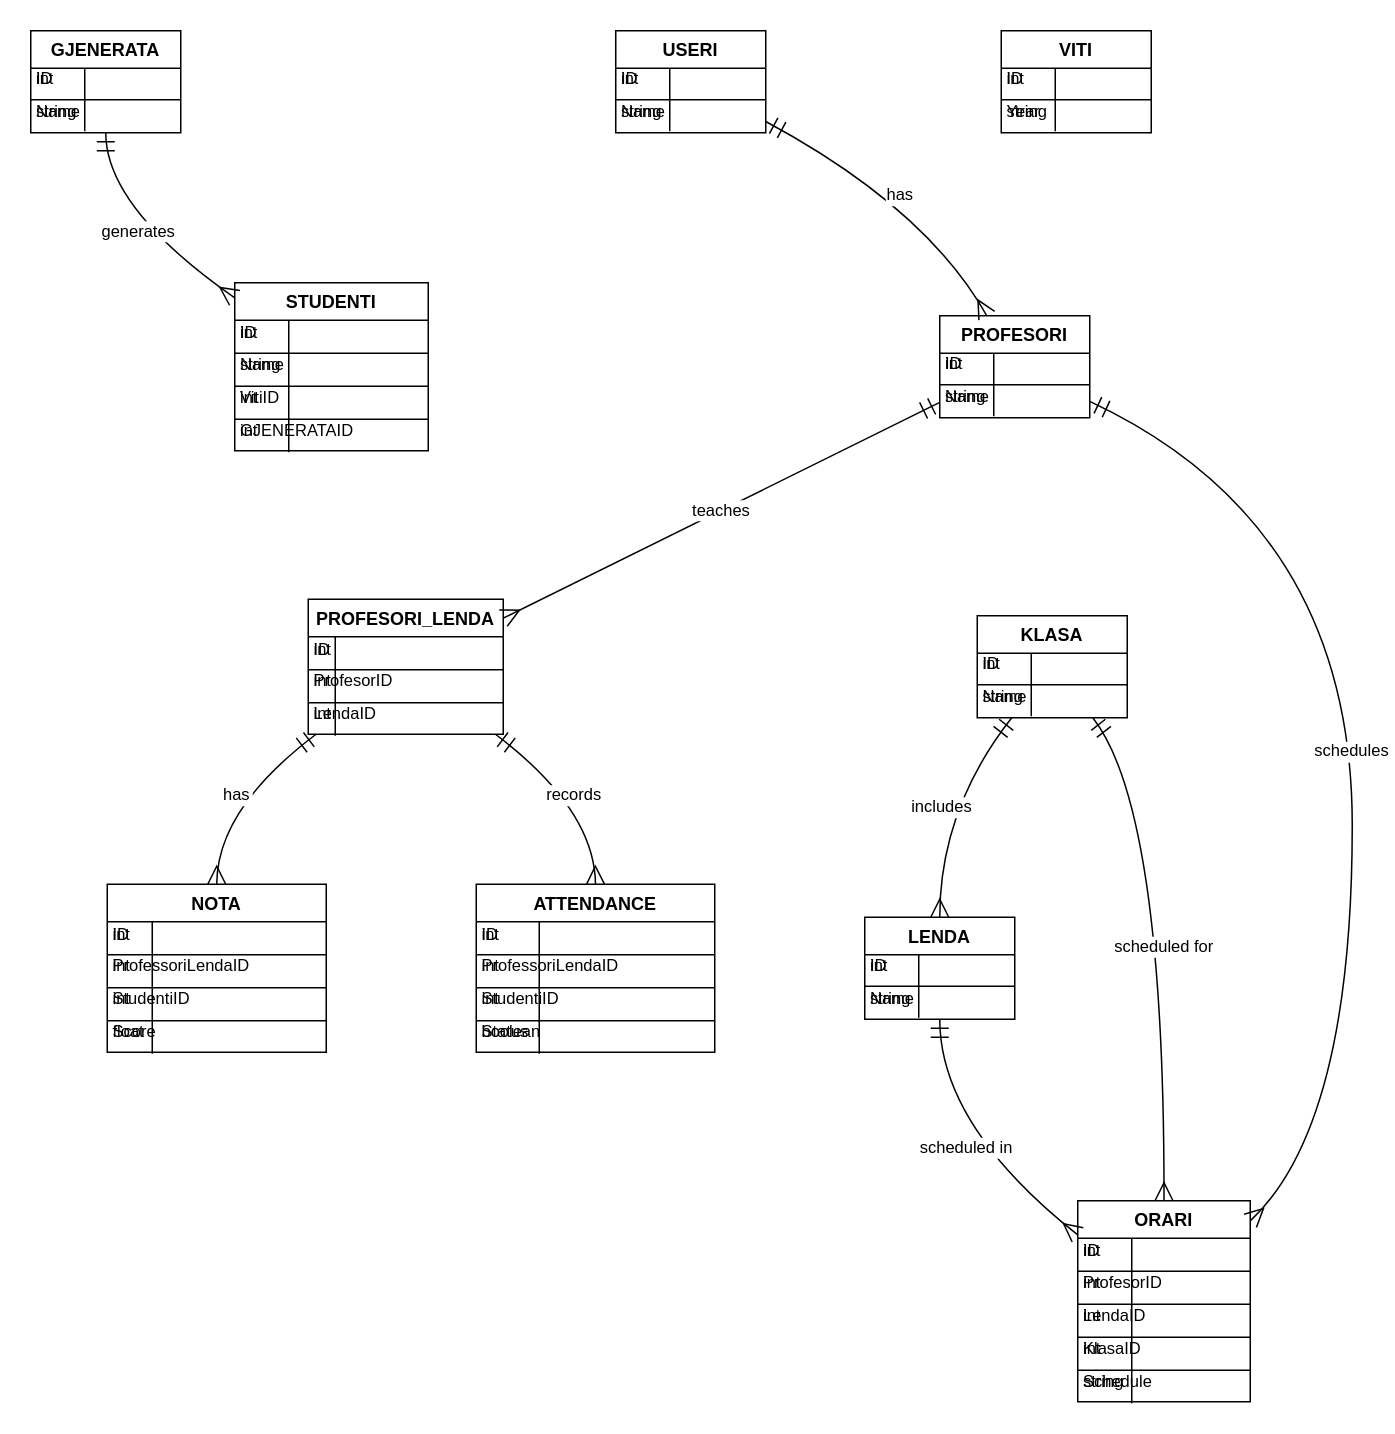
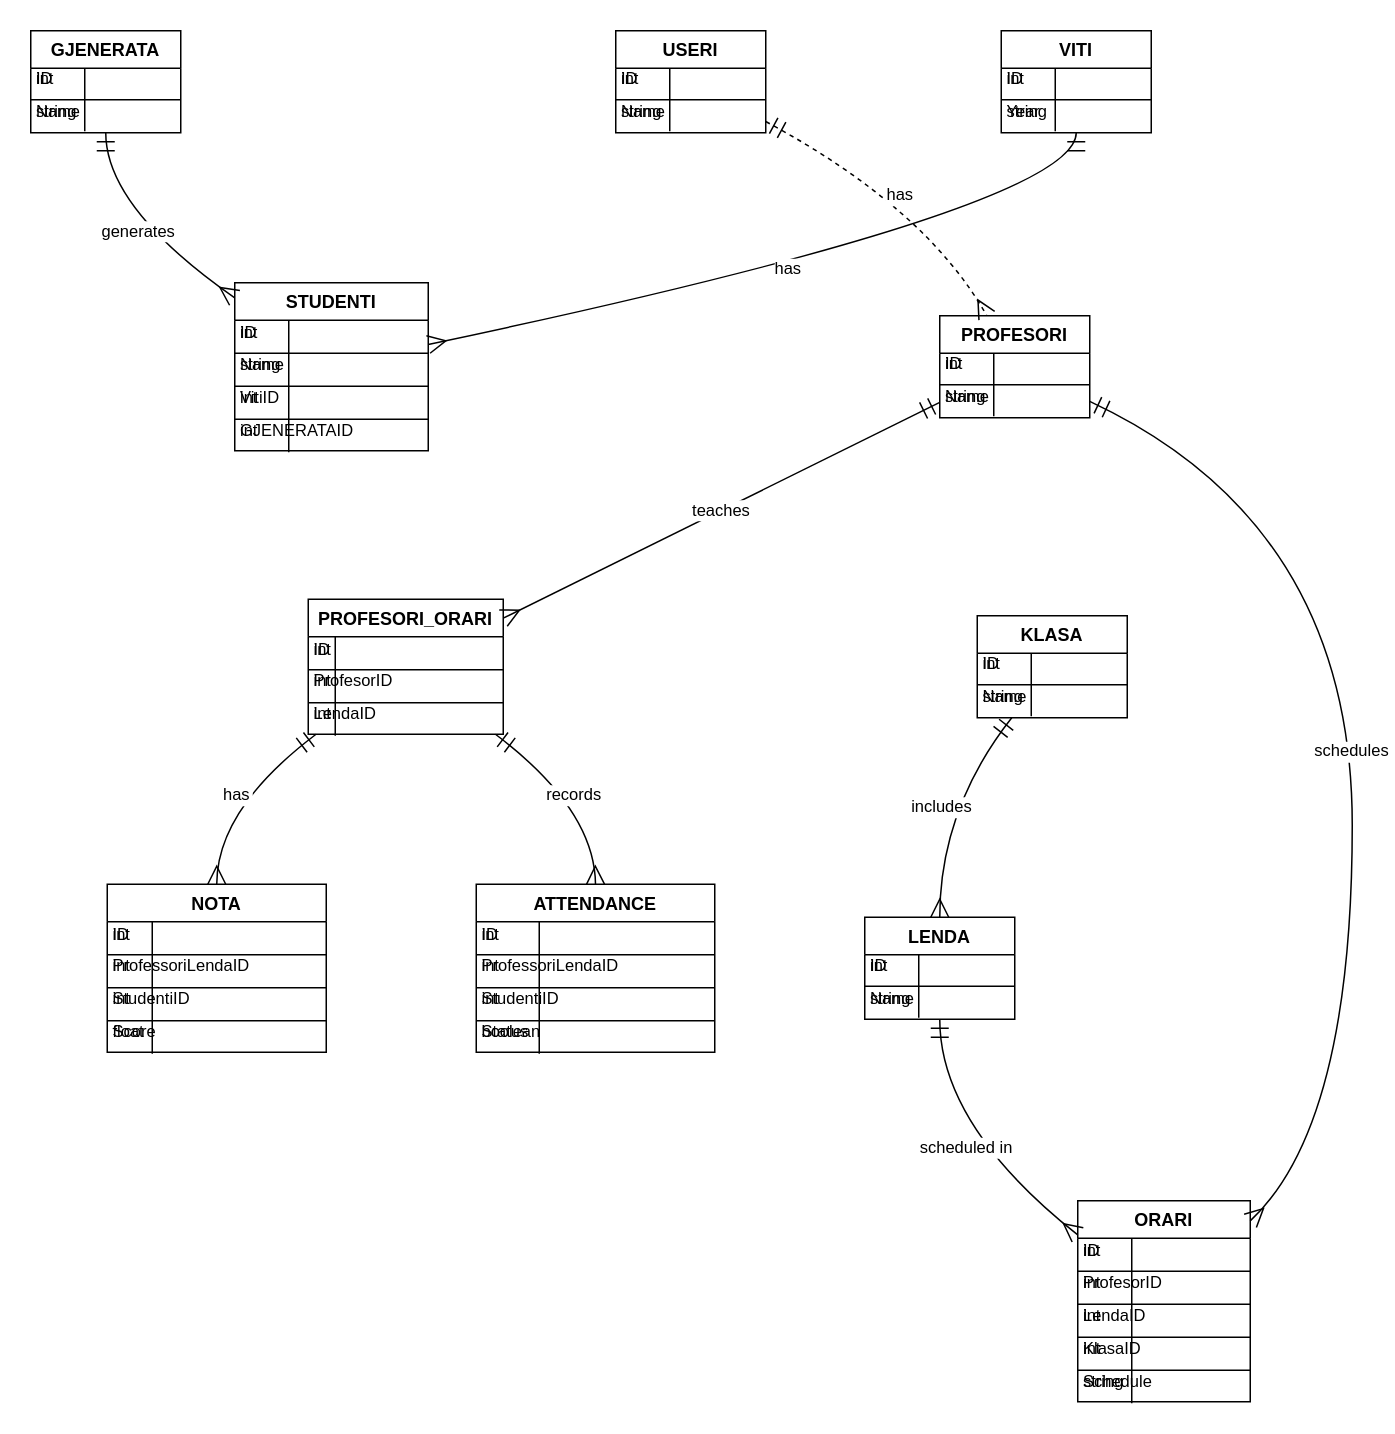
edge "USERI" -- "PROFESORI": style solid -> dashed
edge "VITI" -- "STUDENTI": added, label "has"
node "PROFESORI_LENDA": label "PROFESORI_LENDA" -> "PROFESORI_ORARI"
edge "KLASA" -- "ORARI": removed, label "scheduled for"
